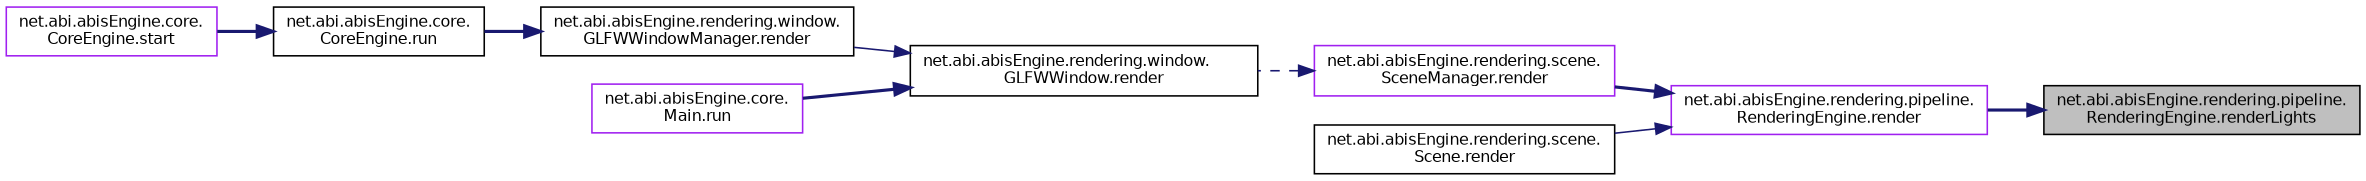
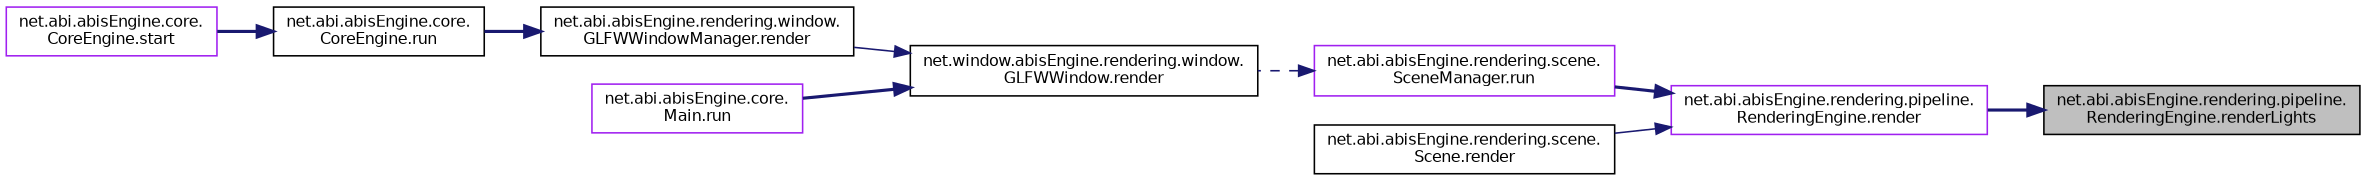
node "net.abi.abisEngine.rendering.window. GLFWWindow.render": label "net.abi.abisEngine.rendering.window. GLFWWindow.render" -> "net.window.abisEngine.rendering.window. GLFWWindow.render"
node "net.abi.abisEngine.rendering.scene. SceneManager.render": label "net.abi.abisEngine.rendering.scene. SceneManager.render" -> "net.abi.abisEngine.rendering.scene. SceneManager.run"
